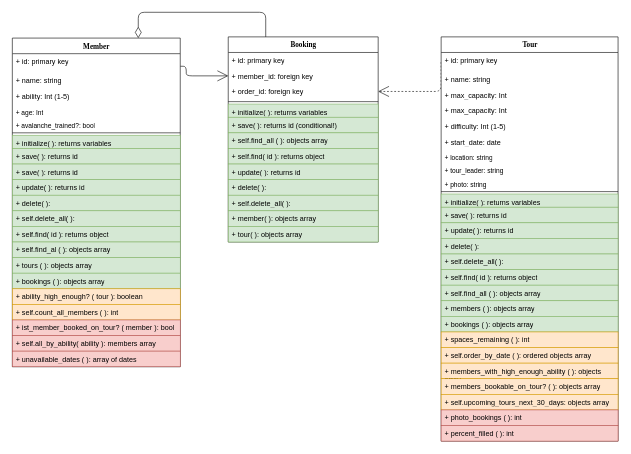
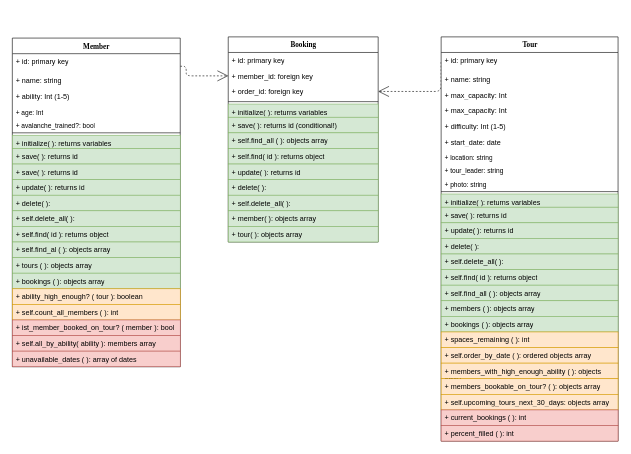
edge "Booking" -> "Member": removed
edge "Member" -> "+ member_id: foreign key": style solid -> dashed
node "+ photo_bookings ( ): int": label "+ photo_bookings ( ): int" -> "+ current_bookings ( ): int"
